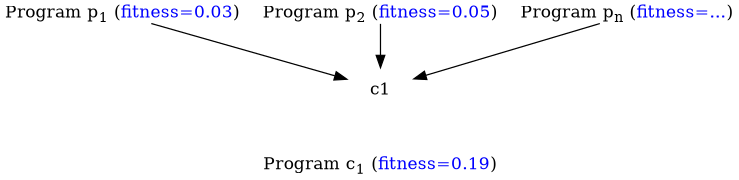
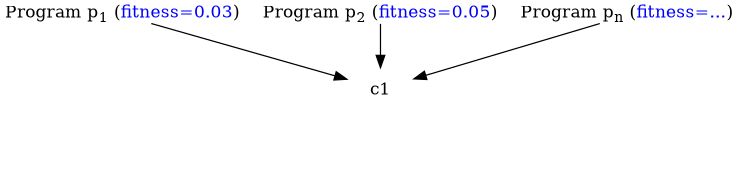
node "Program c": removed
